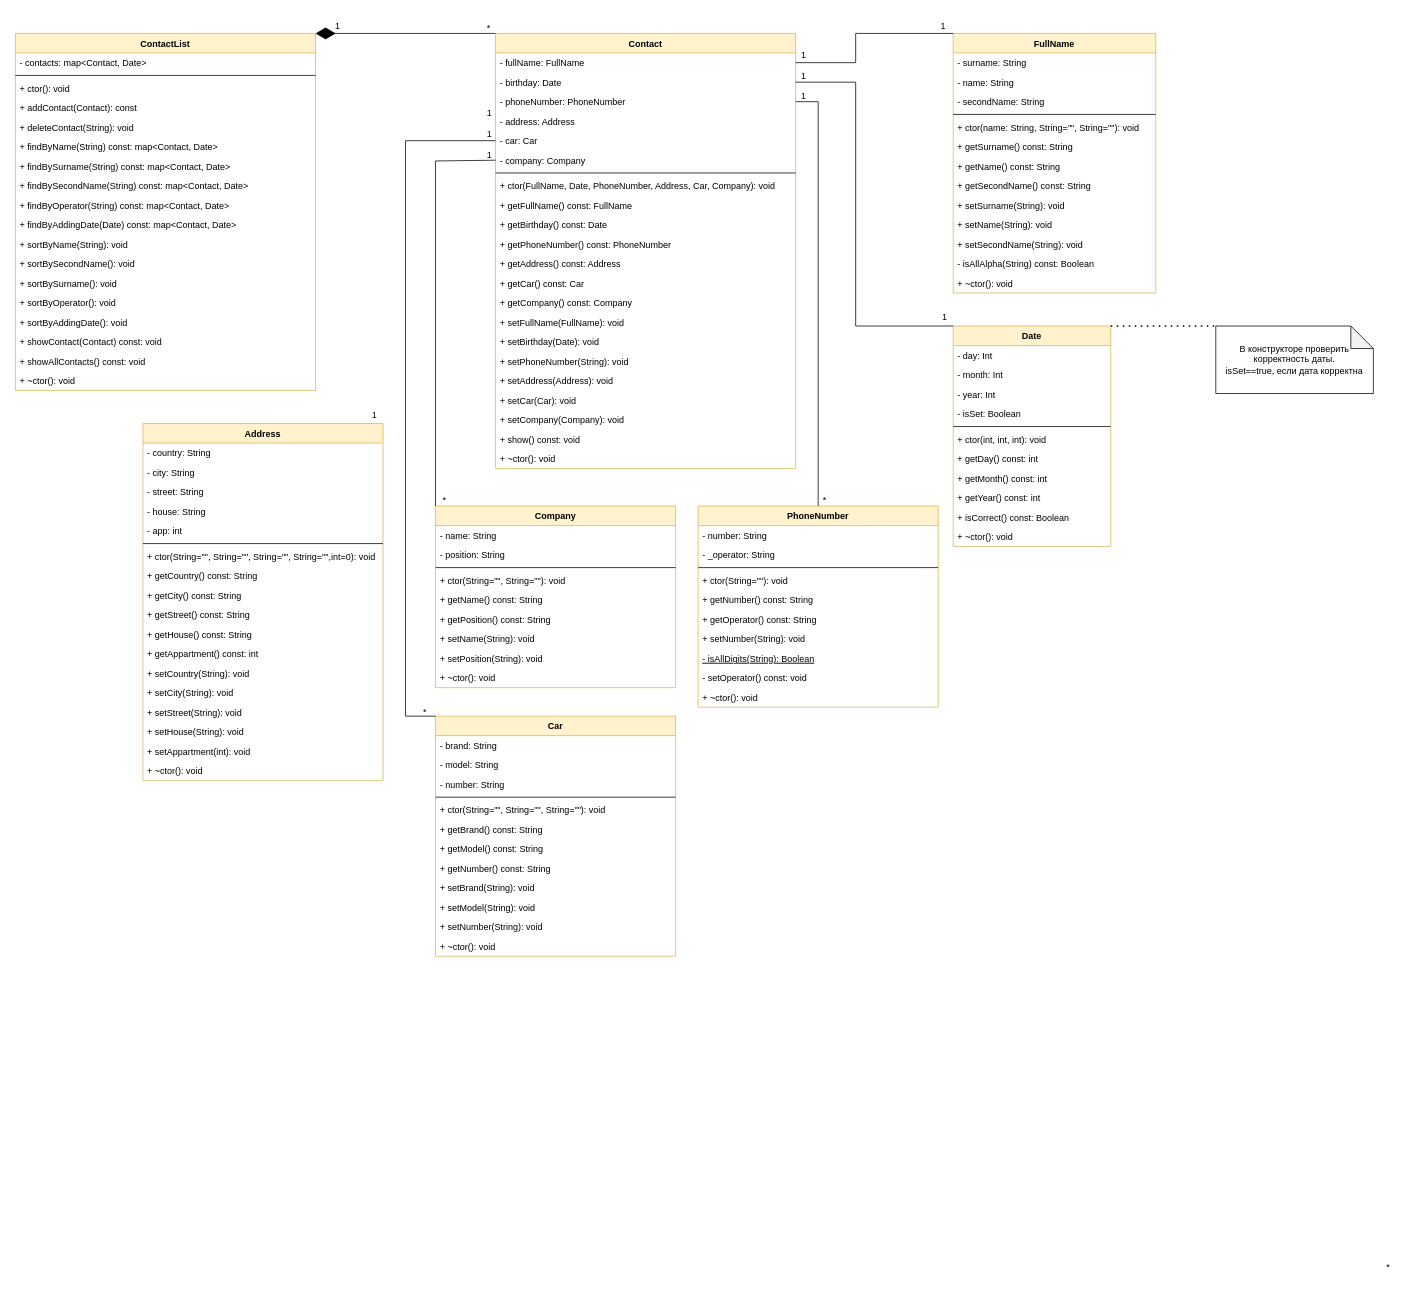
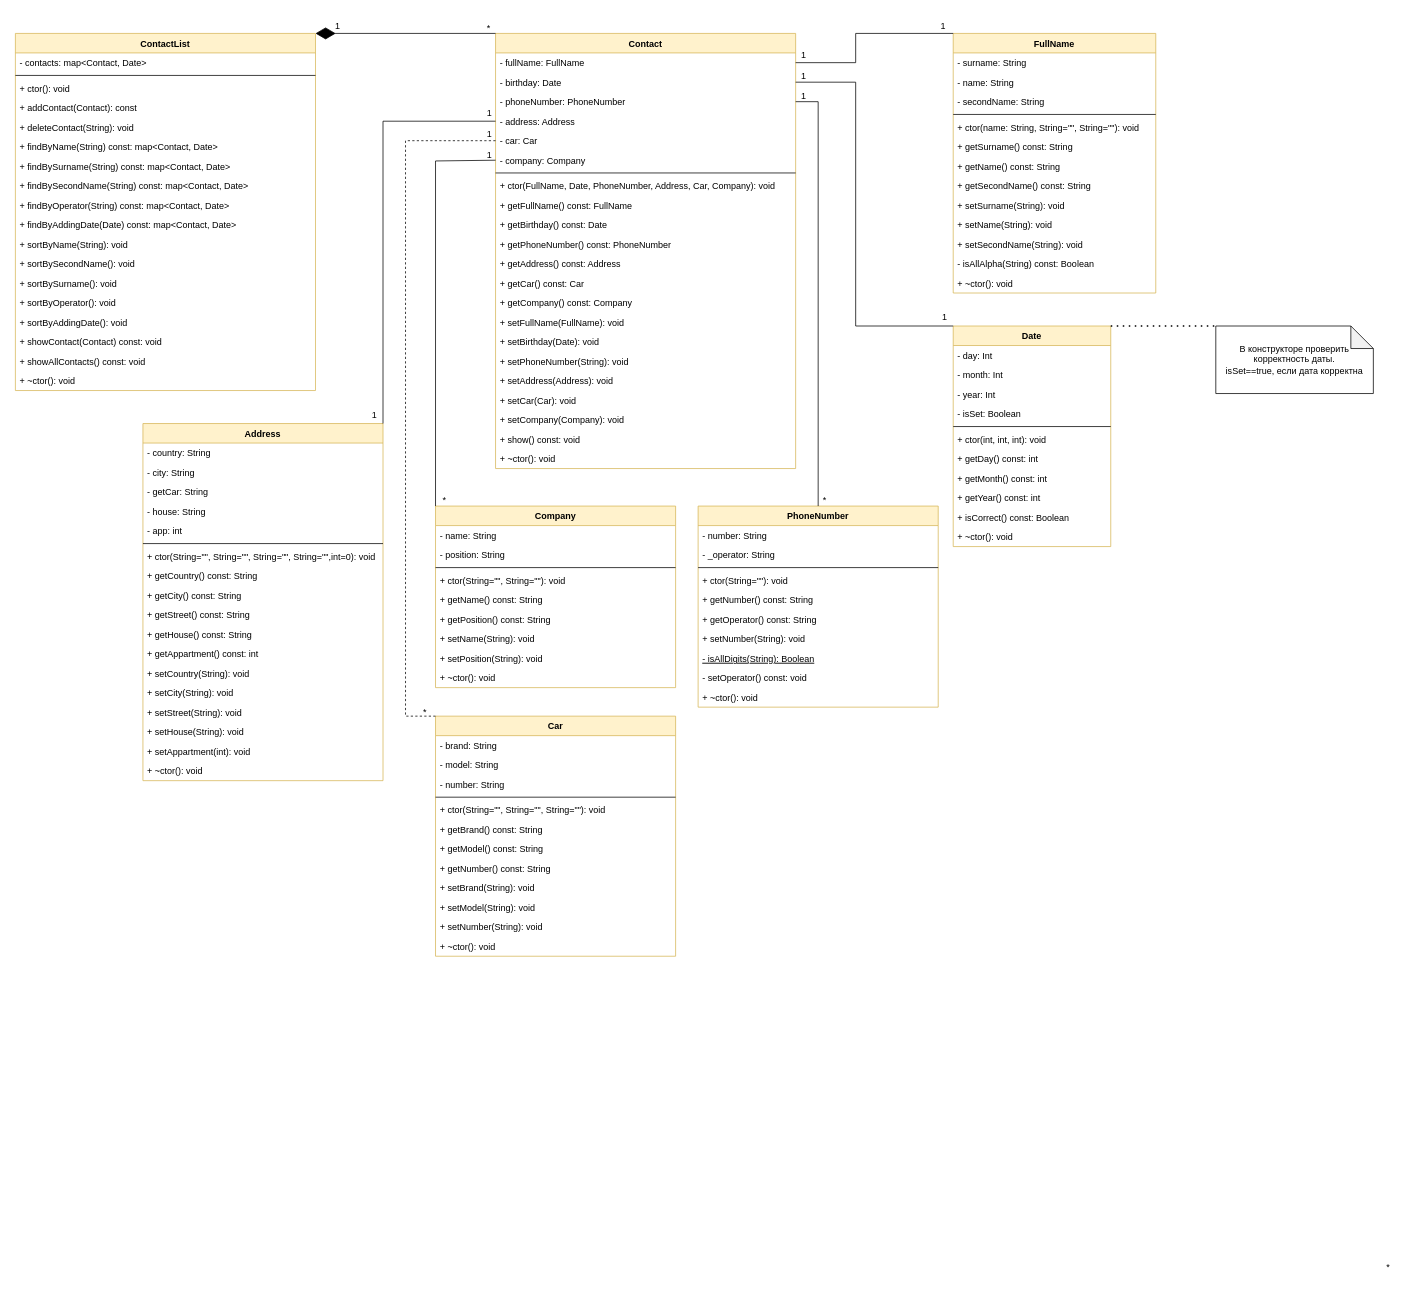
edge "- address: Address" -- "Address": added
edge "- car: Car" -- "Car": style solid -> dashed
node "- street: String": label "- street: String" -> "- getCar: String"
